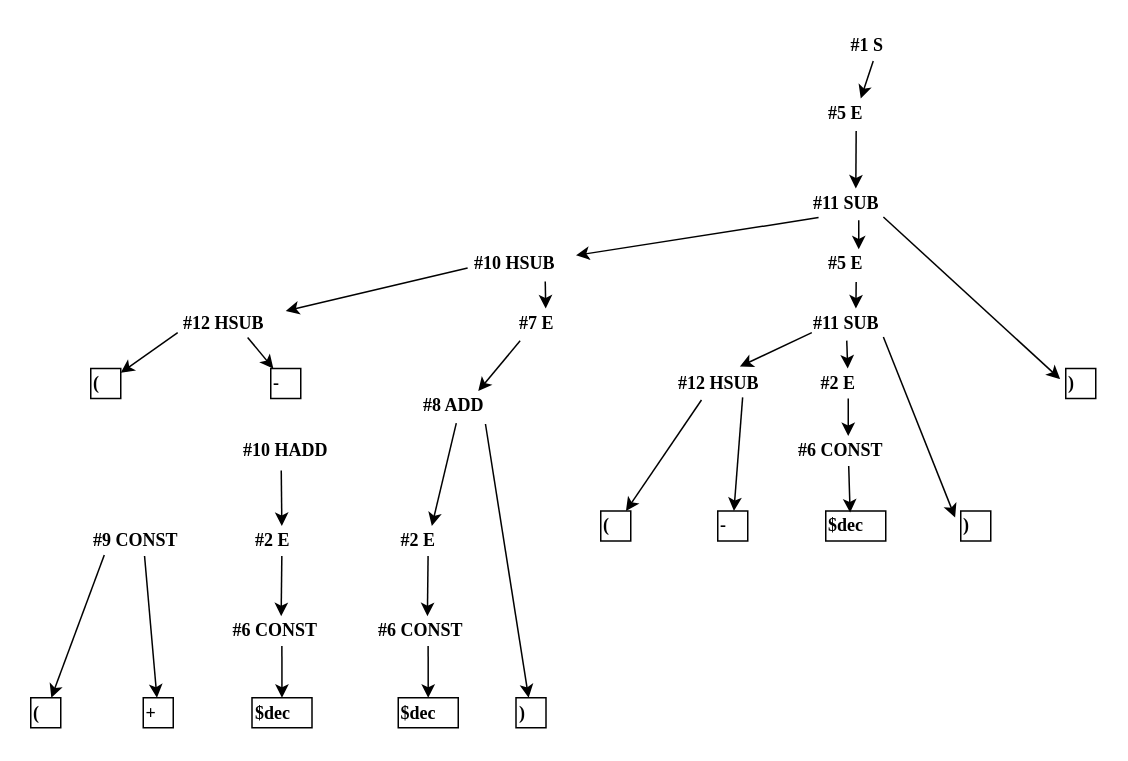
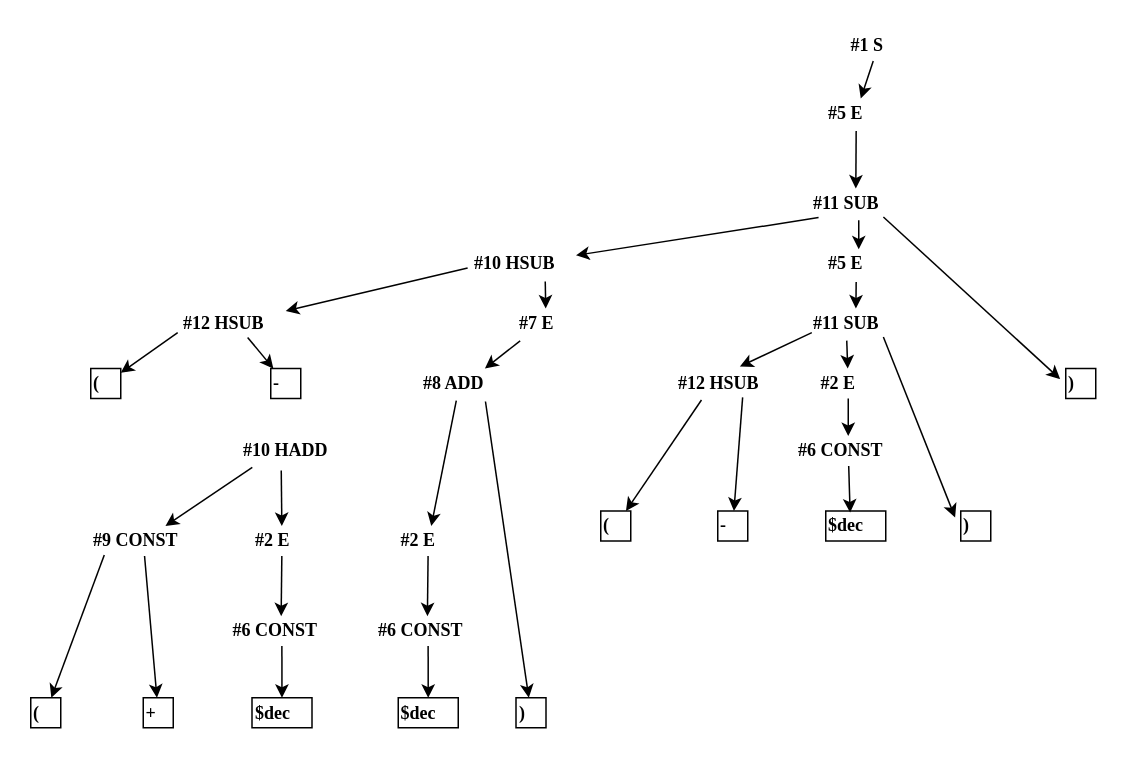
node "#8 ADD": moved (466, 406) -> (466, 383)
edge "#10 HADD" -> "#9 CONST": added
